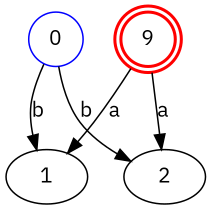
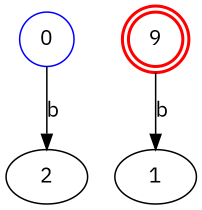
edge "0" -> "1": removed, label "b"
edge "9" -> "2": removed, label "a"
edge "9" -> "1": label "a" -> "b"
